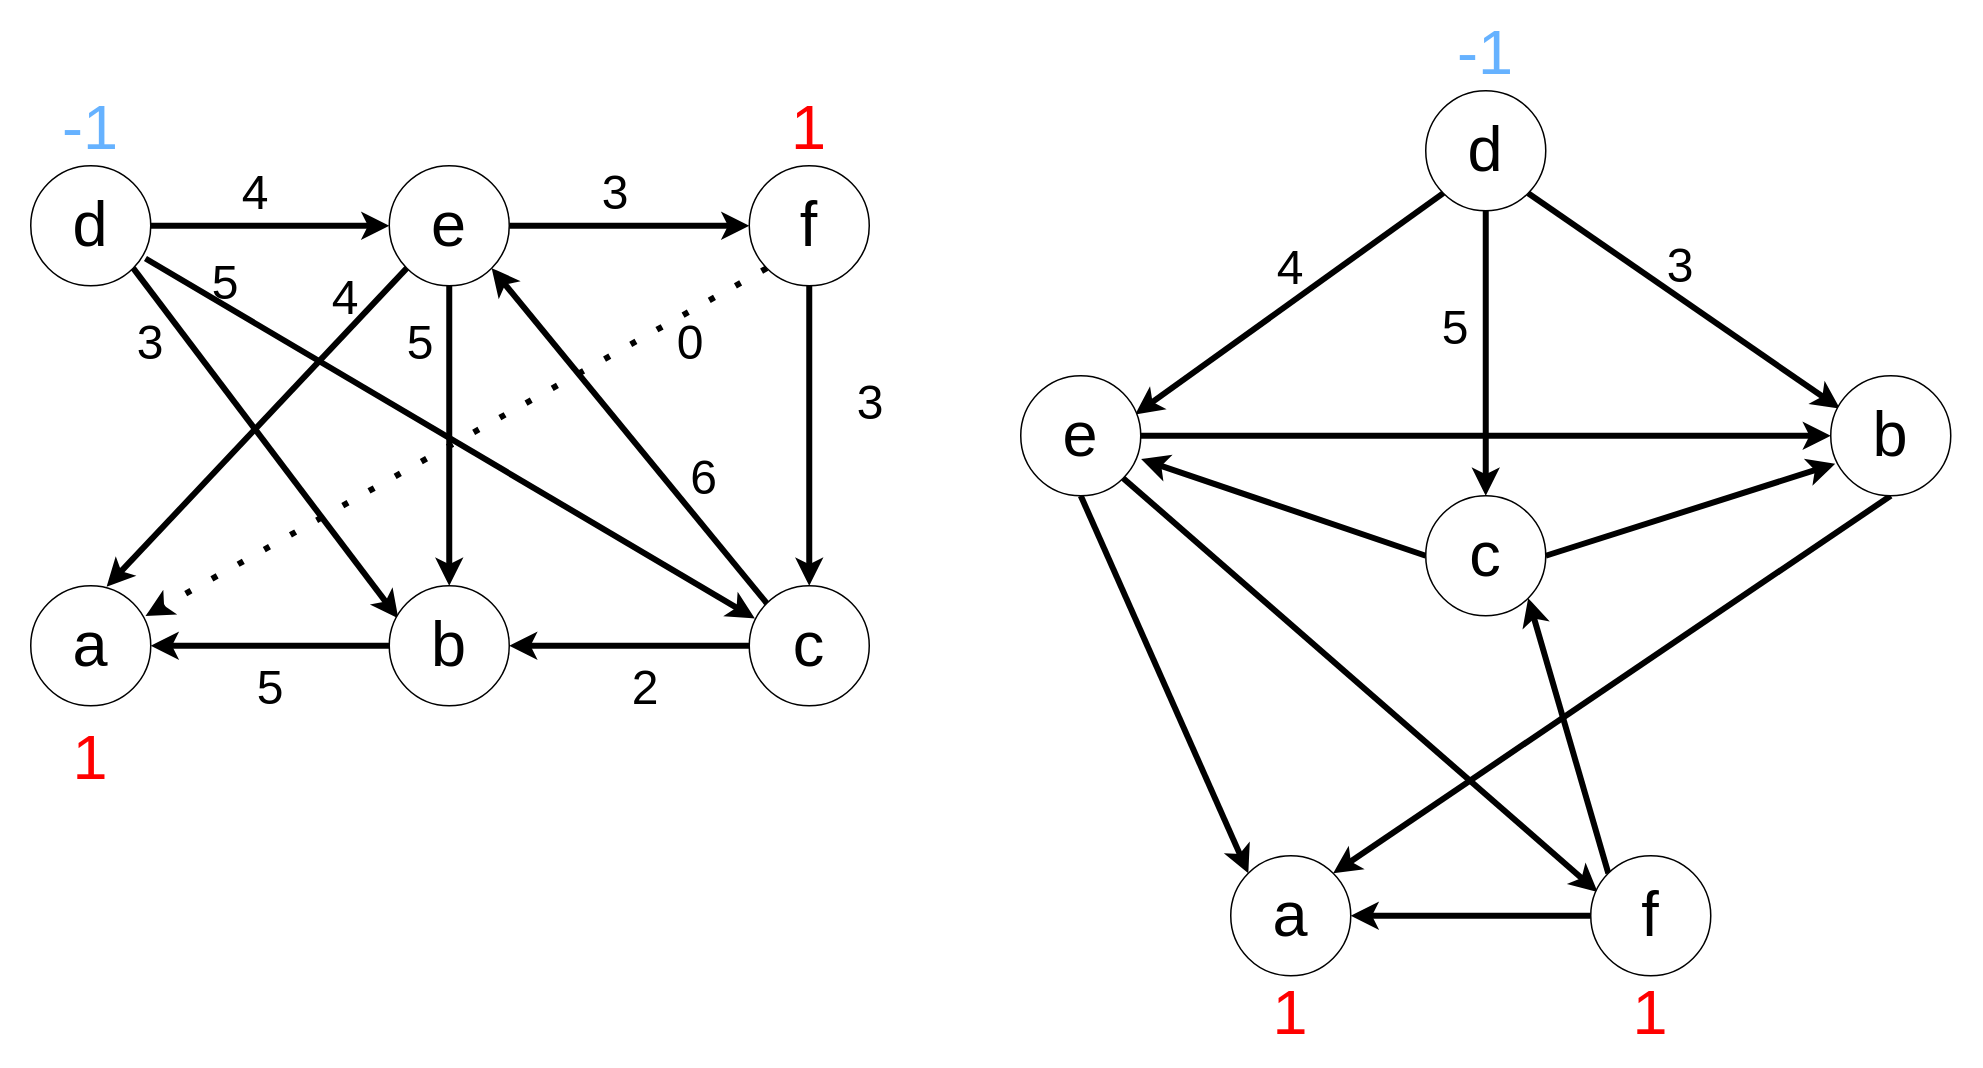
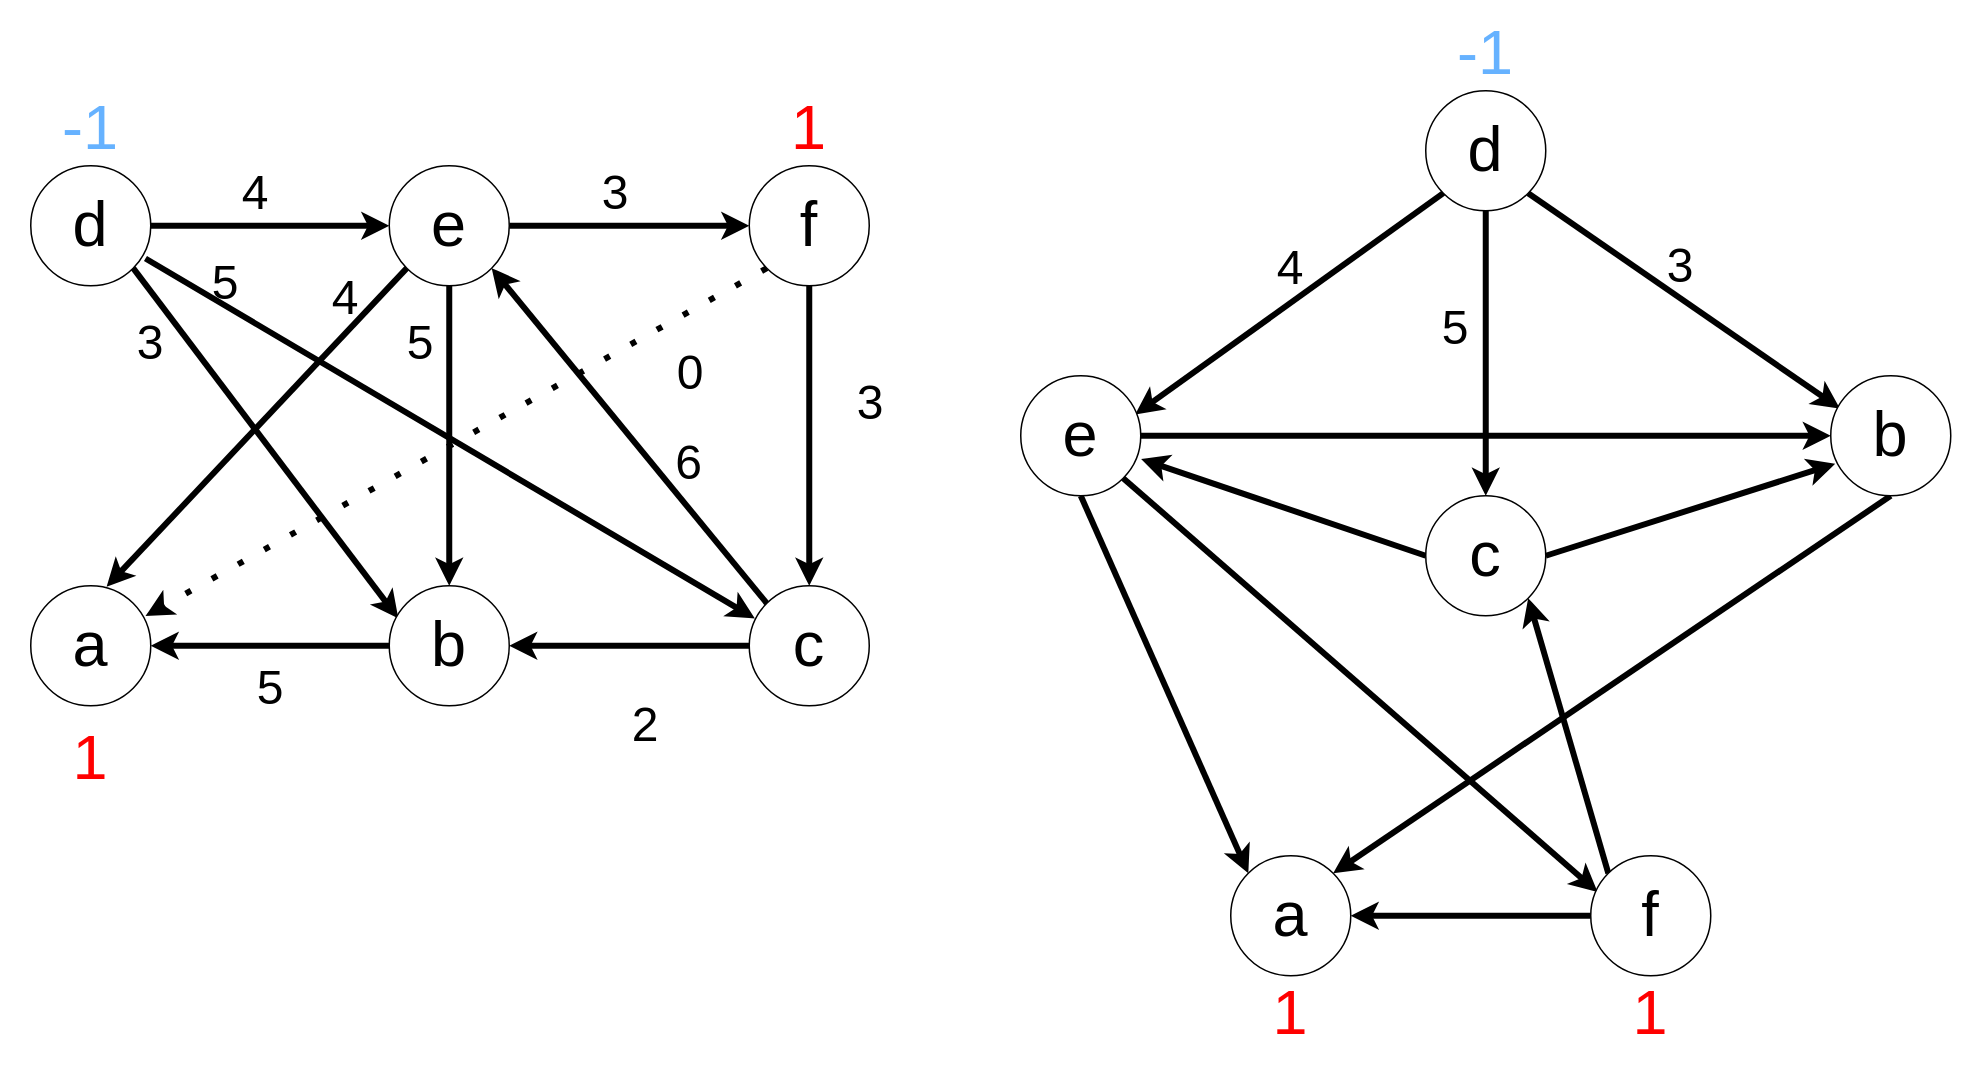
node "0": moved (691, 338) -> (691, 368)
node "6": moved (704, 473) -> (689, 458)
node "2": moved (646, 683) -> (646, 721)
